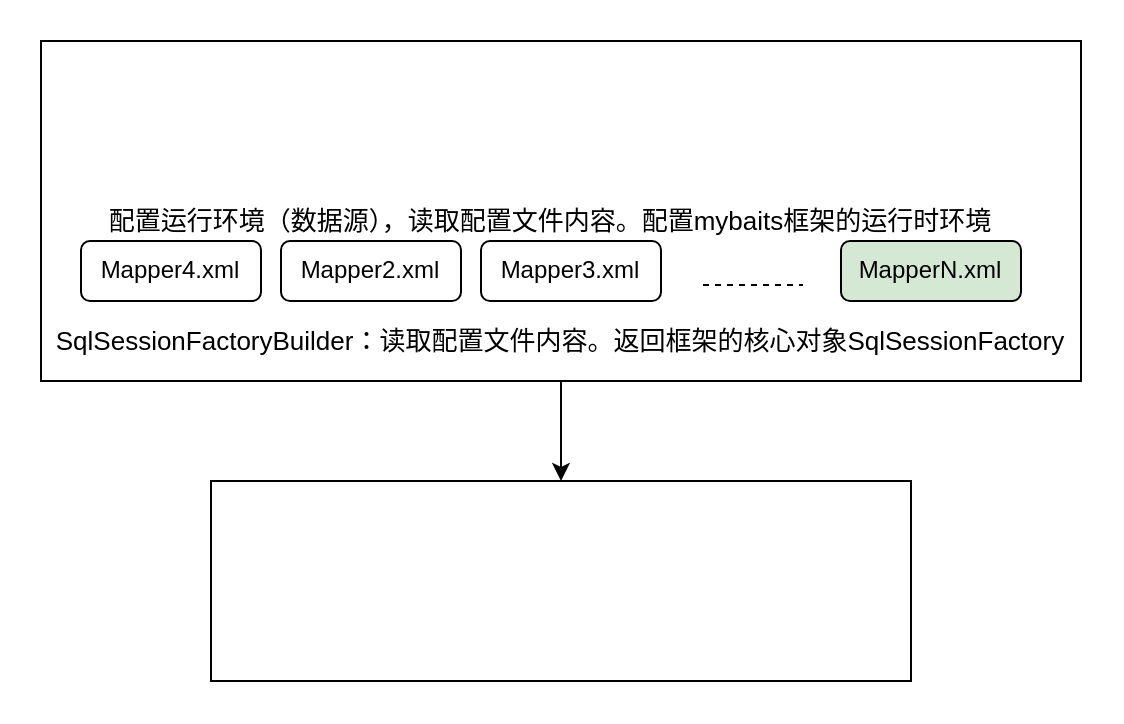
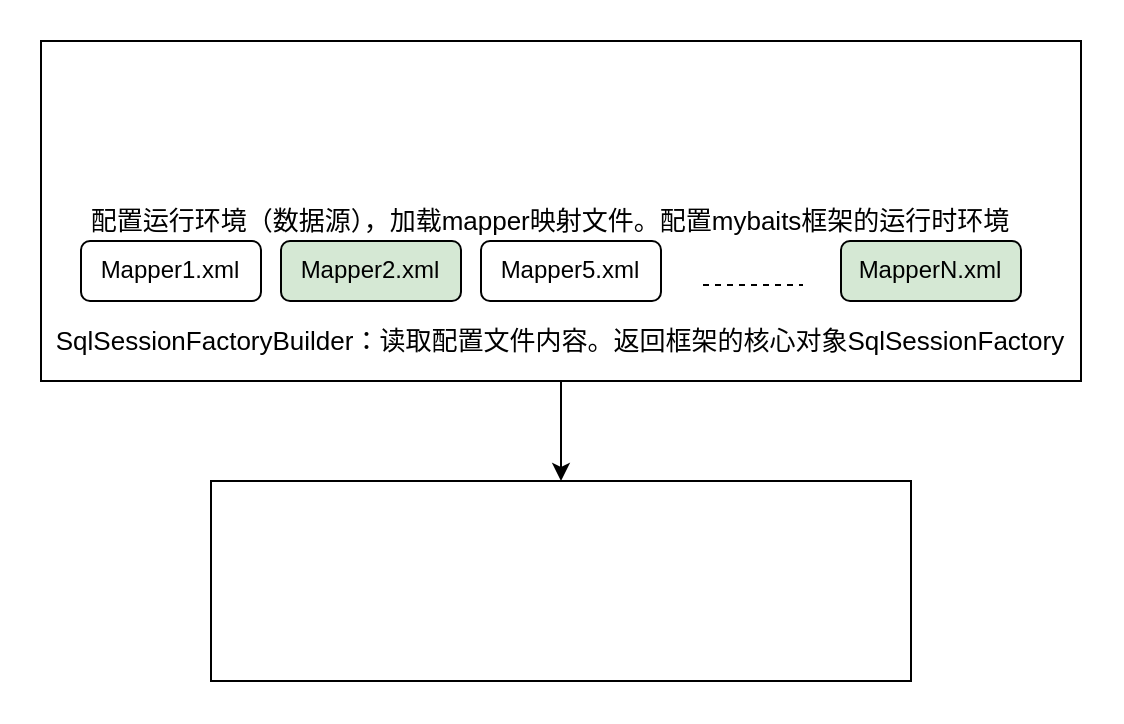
node "配置运行环境（数据源），读取配置文件内容。配置mybaits框架的运行时环境": label "配置运行环境（数据源），读取配置文件内容。配置mybaits框架的运行时环境" -> "配置运行环境（数据源），加载mapper映射文件。配置mybaits框架的运行时环境"
node "Mapper4.xml": label "Mapper4.xml" -> "Mapper1.xml"
node "Mapper2.xml": fillcolor #ffffff -> #d5e8d4
node "Mapper3.xml": label "Mapper3.xml" -> "Mapper5.xml"
